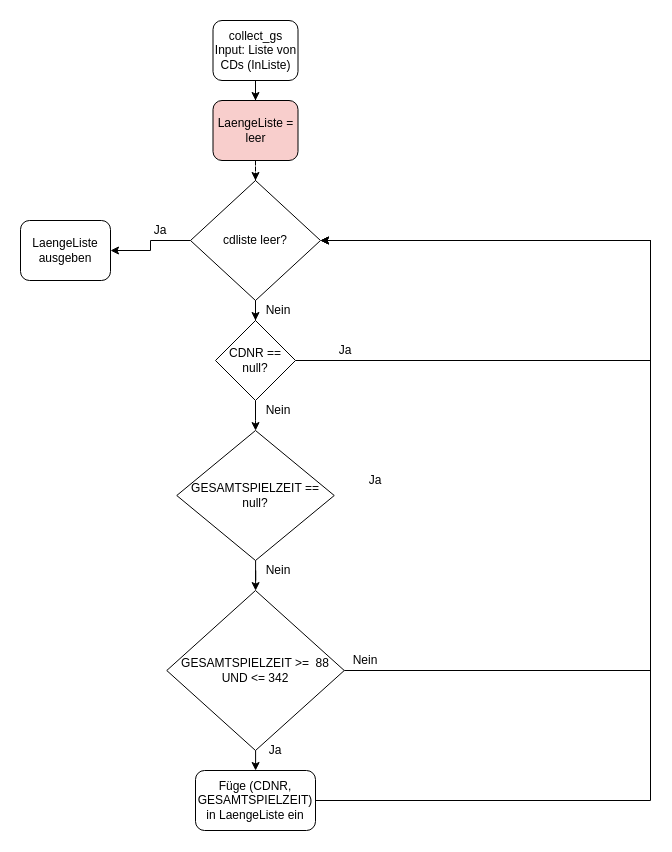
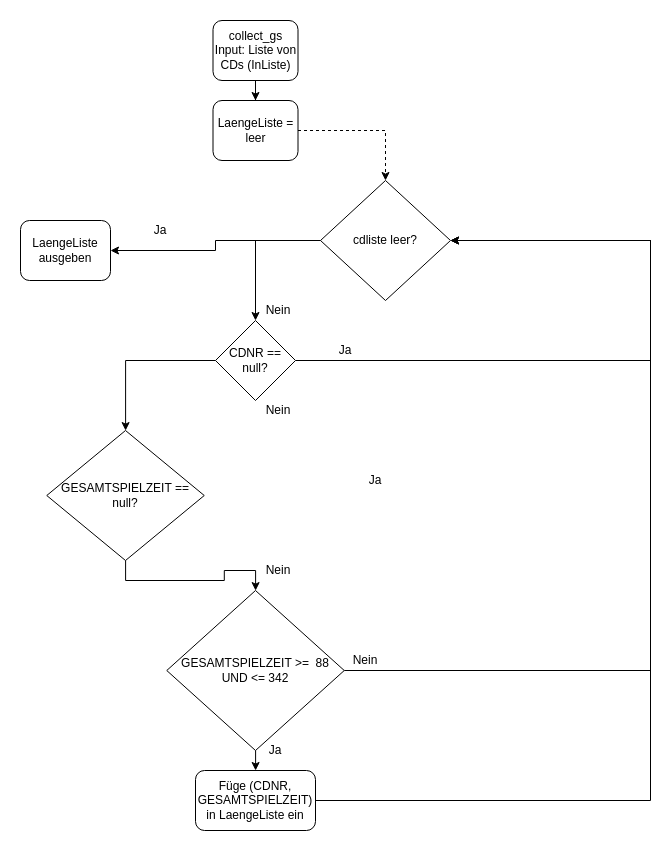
node "LaengeListe = leer": fillcolor #f8cecc -> #ffffff
node "cdliste leer?": moved (256, 241) -> (386, 241)
node "GESAMTSPIELZEIT == null?": moved (256, 496) -> (126, 496)
